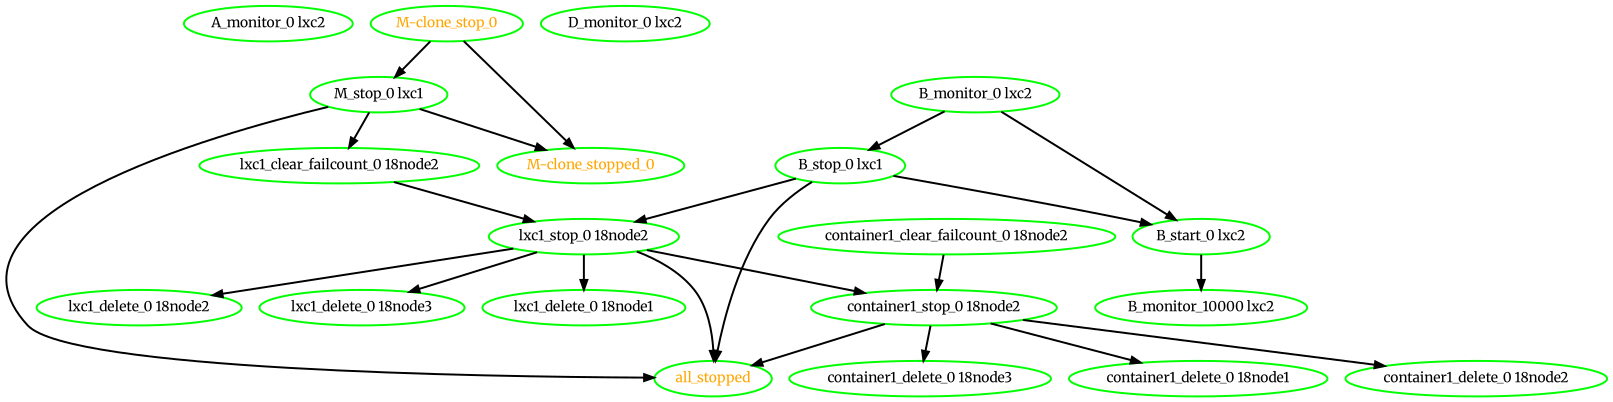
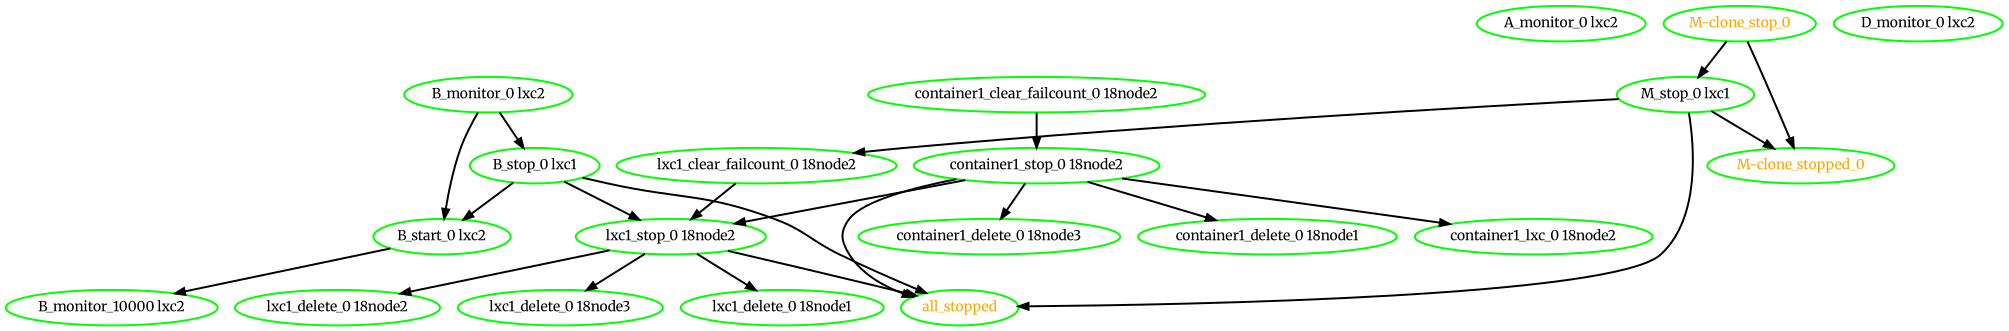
edge "lxc1_stop_0 18node2" -> "container1_stop_0 18node2": reversed
node "container1_delete_0 18node2": label "container1_delete_0 18node2" -> "container1_lxc_0 18node2"
